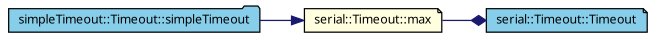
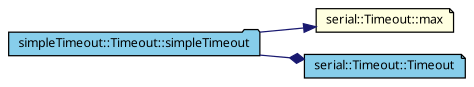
edge "serial::Timeout::max" -> "serial::Timeout::Timeout": now "simpleTimeout::Timeout::simpleTimeout" -> "serial::Timeout::Timeout"
